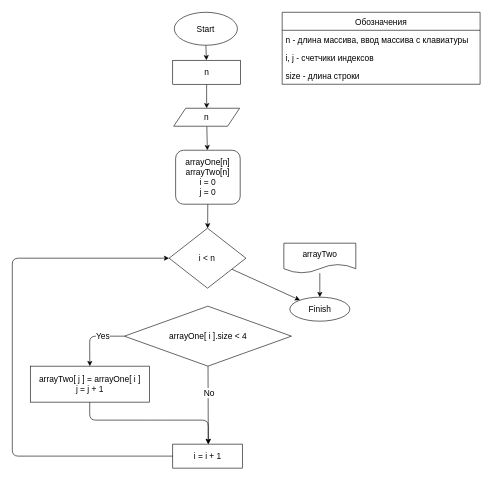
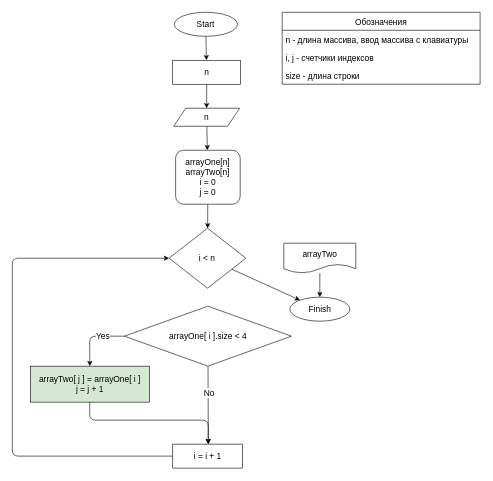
node "Start": size 63x33 -> 63x24
node "arrayTwo[ j ] = arrayOne[ i ]j = j + 1": fillcolor #ffffff -> #d5e8d4
